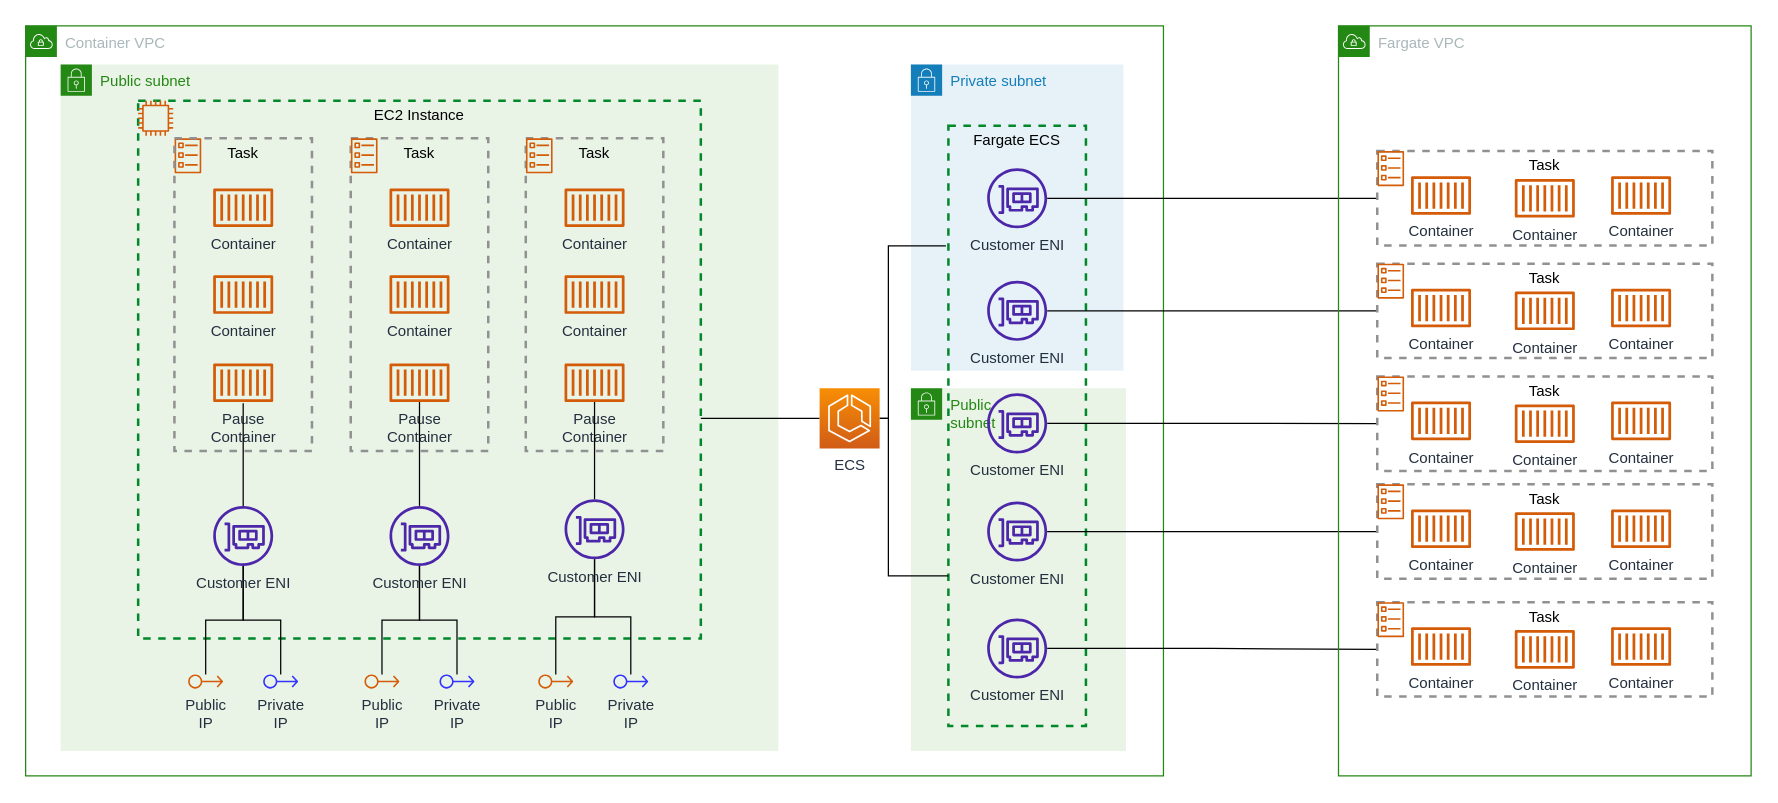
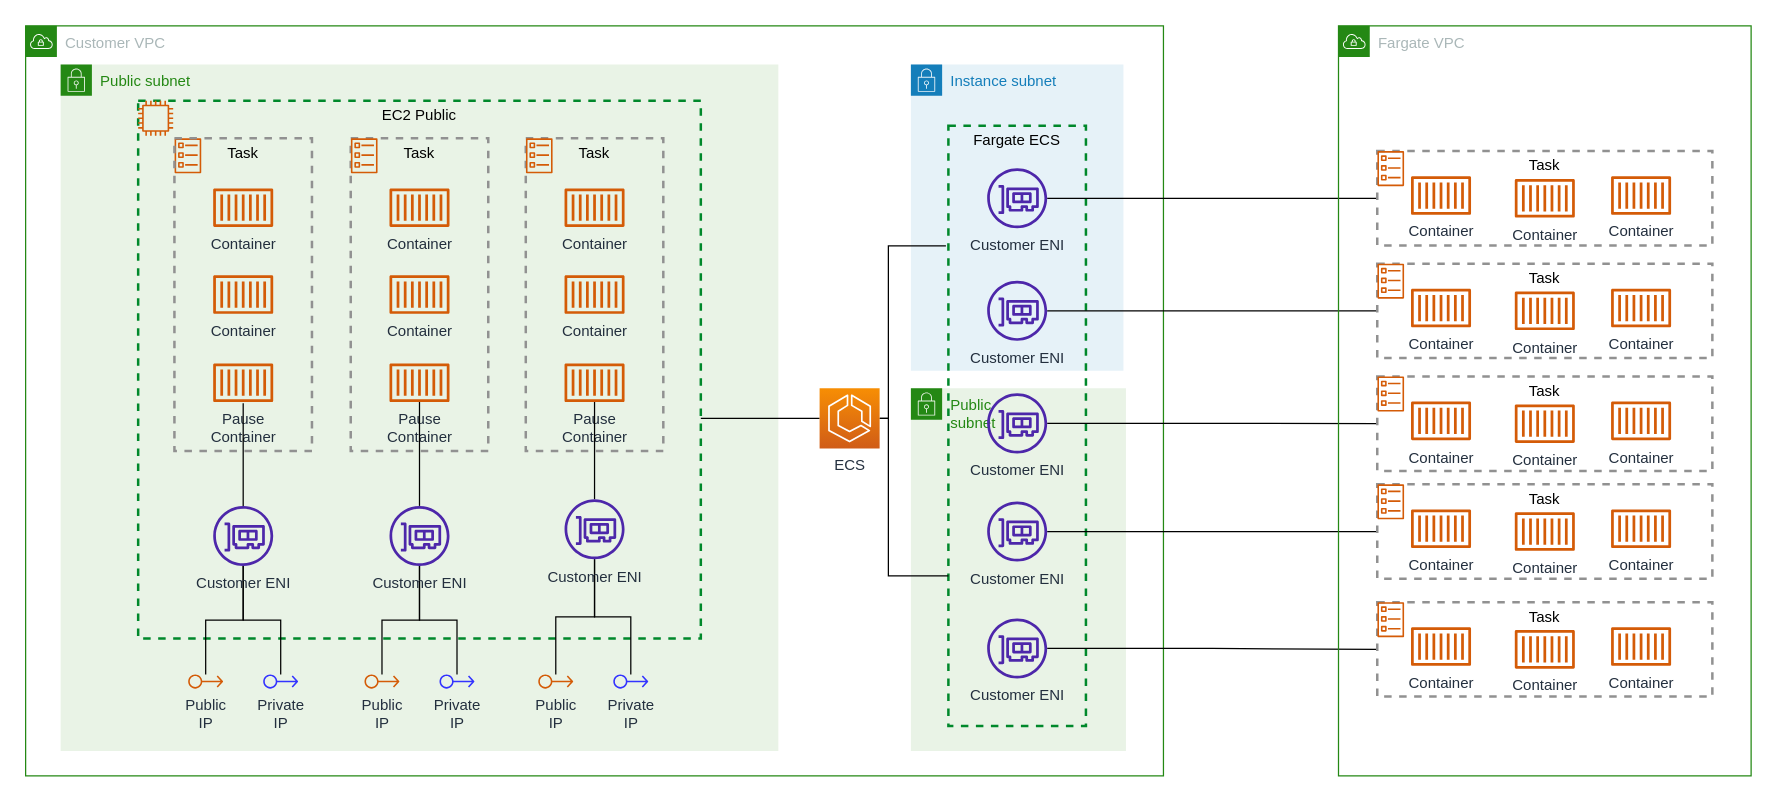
node "Container VPC": label "Container VPC" -> "Customer VPC"
node "Private subnet": label "Private subnet" -> "Instance subnet"
node "EC2 Instance": label "EC2 Instance" -> "EC2 Public"
